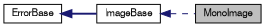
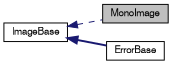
edge "ImageBase" -> "ErrorBase": reversed
